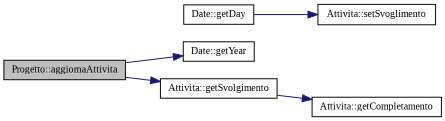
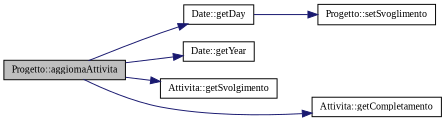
node "Attivita::setSvoglimento": label "Attivita::setSvoglimento" -> "Progetto::setSvoglimento"
edge "Progetto::aggiornaAttivita" -> "Date::getDay": added
edge "Attivita::getSvolgimento" -> "Attivita::getCompletamento": now "Progetto::aggiornaAttivita" -> "Attivita::getCompletamento"
